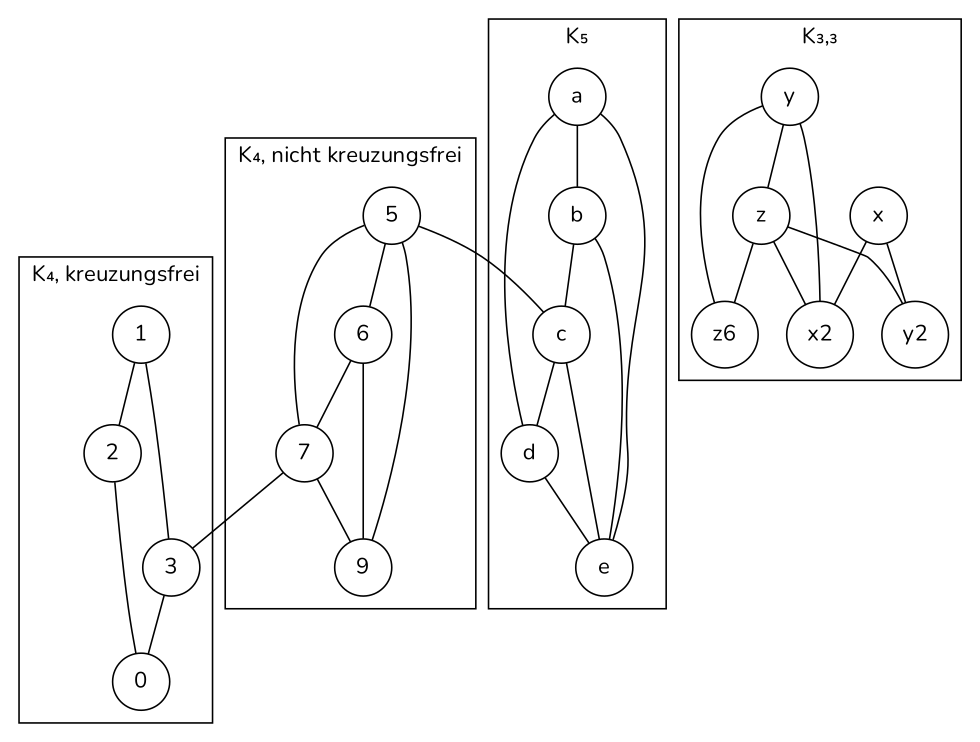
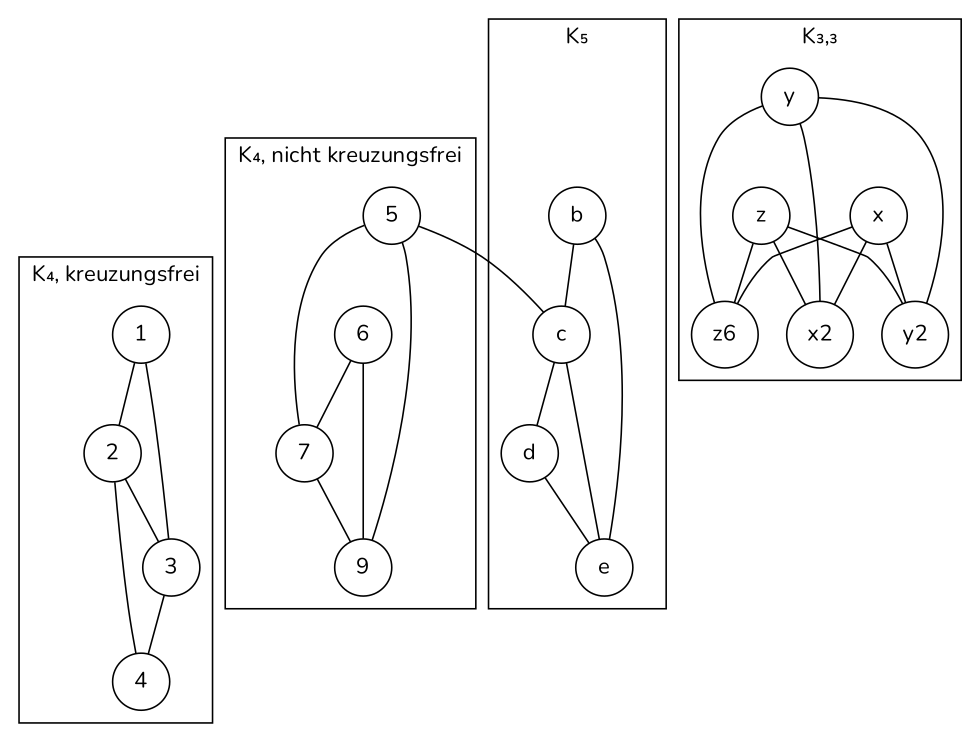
node "a": removed
edge "y" -- "z": now "y" -- "y2"
edge "x" -- "z6": added
edge "5" -- "6": removed
edge "7" -- "3": now "2" -- "3"
node "0": label "0" -> "4"
